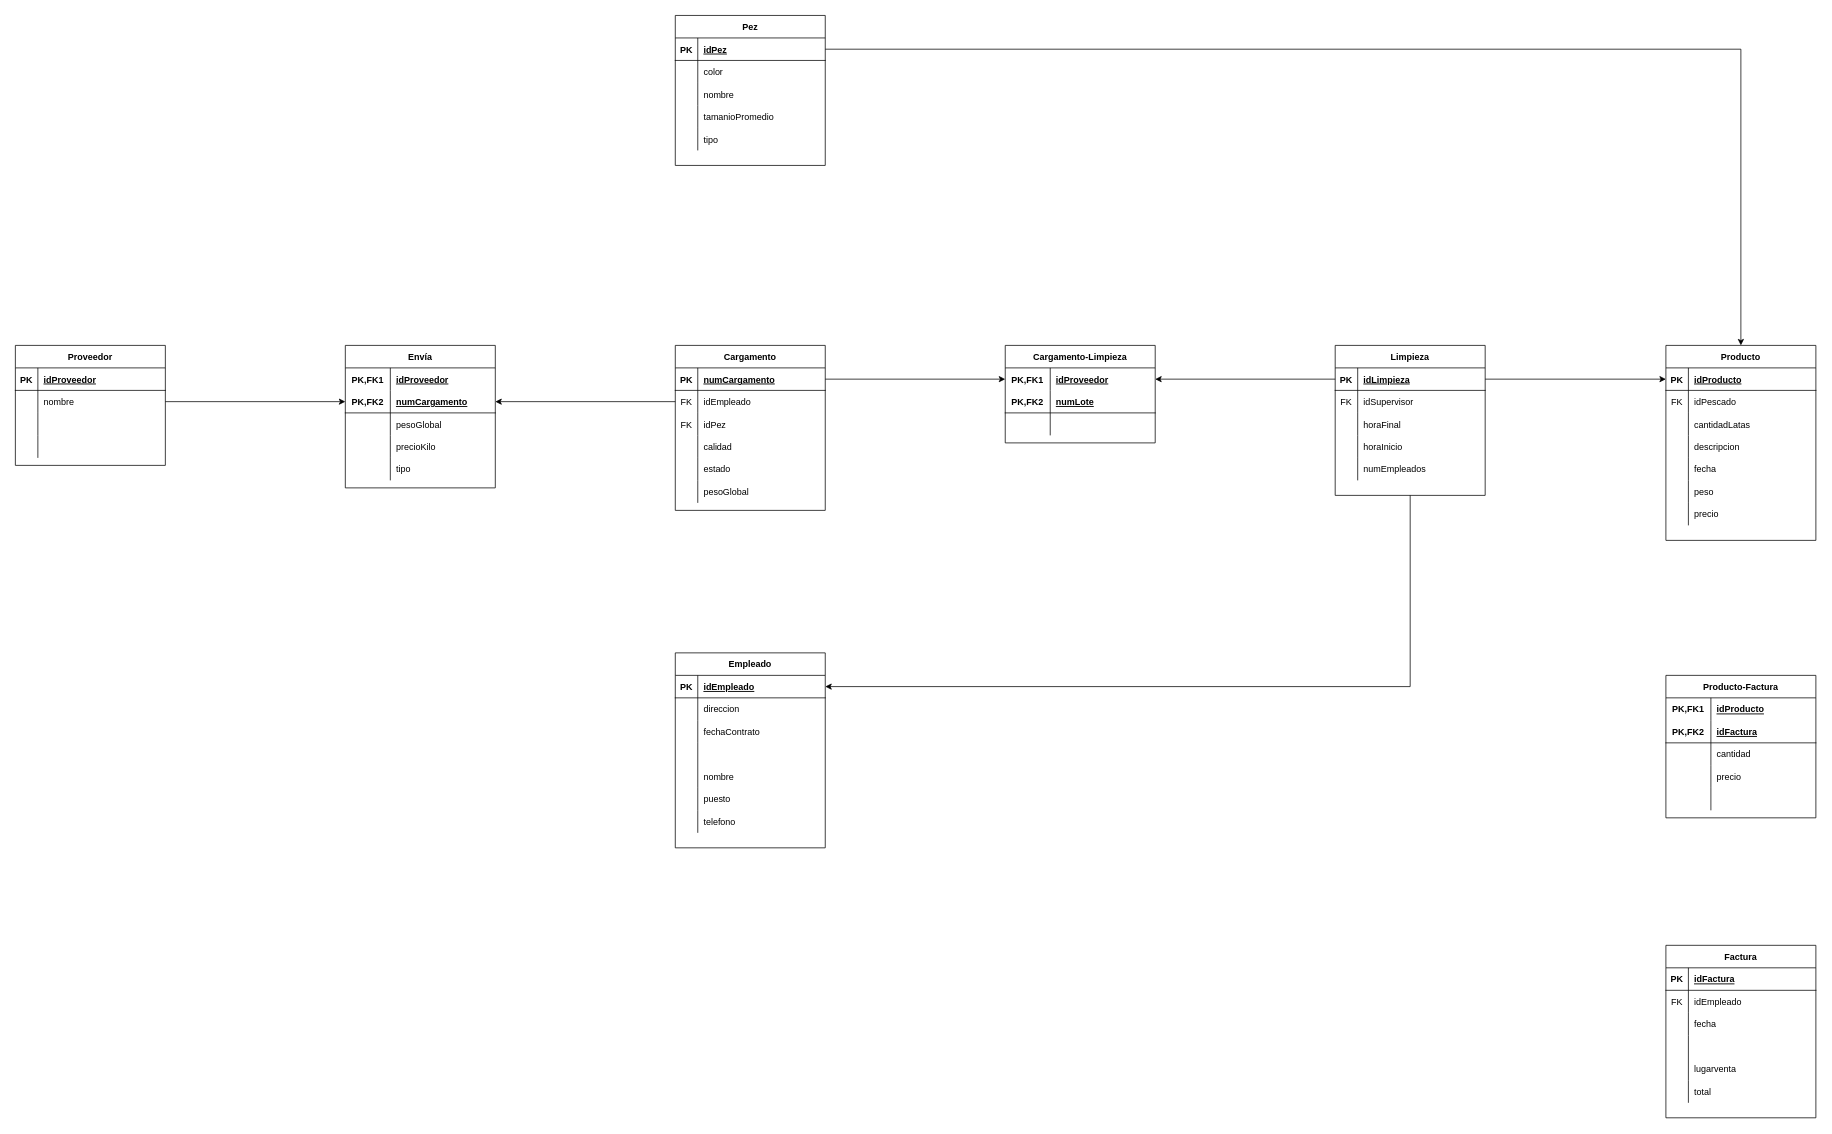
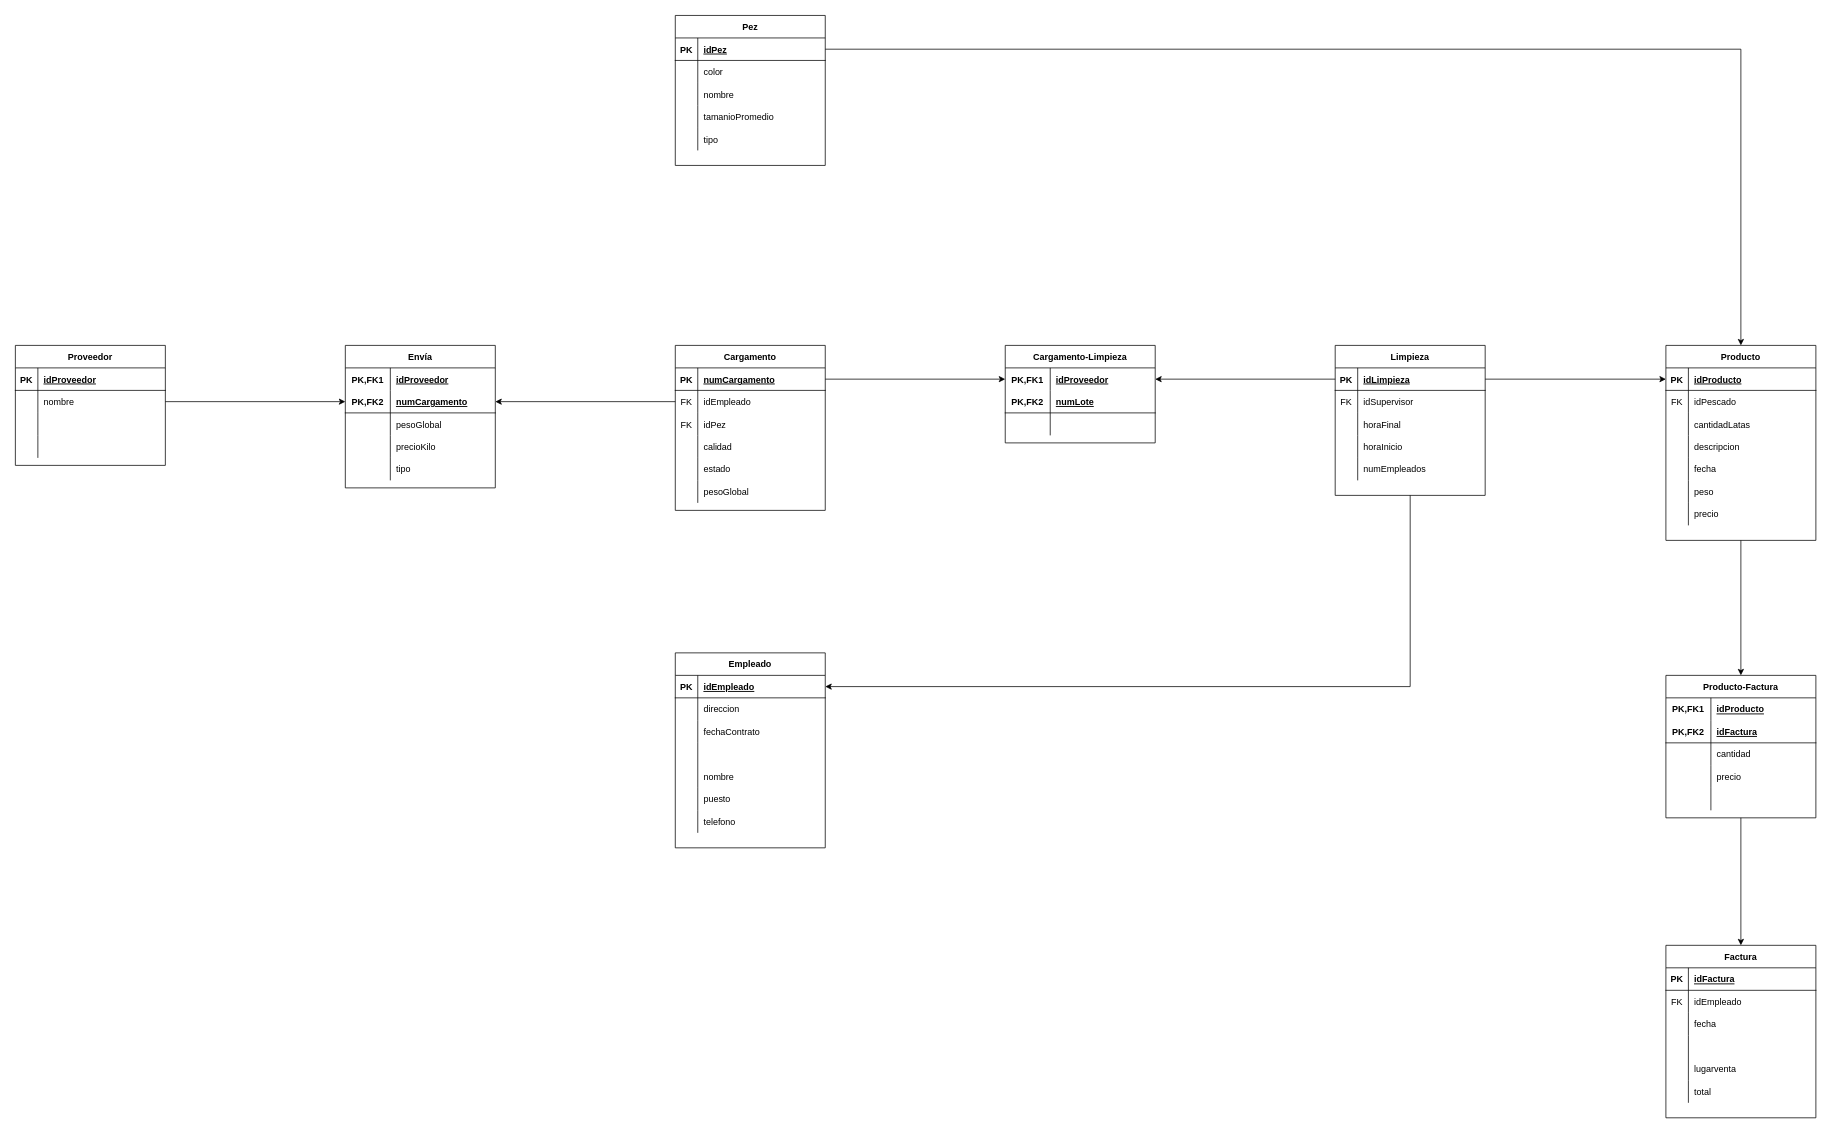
edge "Producto" -> "Producto-Factura": added
edge "Producto-Factura" -> "Factura": added
